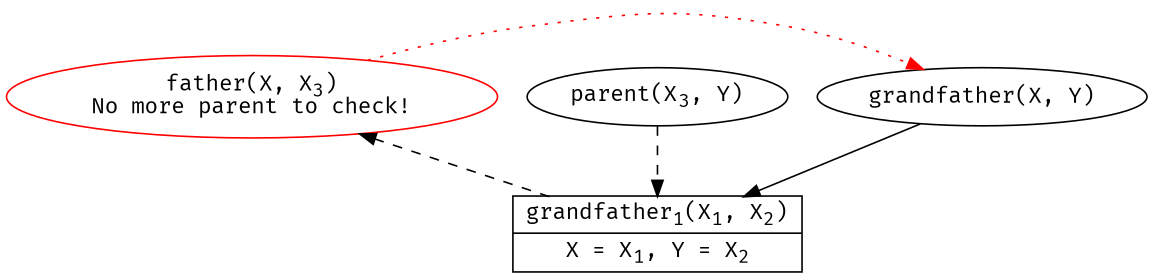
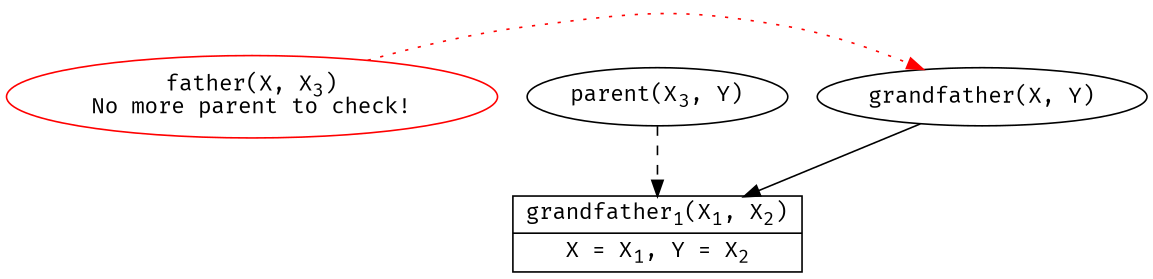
edge "grandfather" -> "father(X, X": removed
